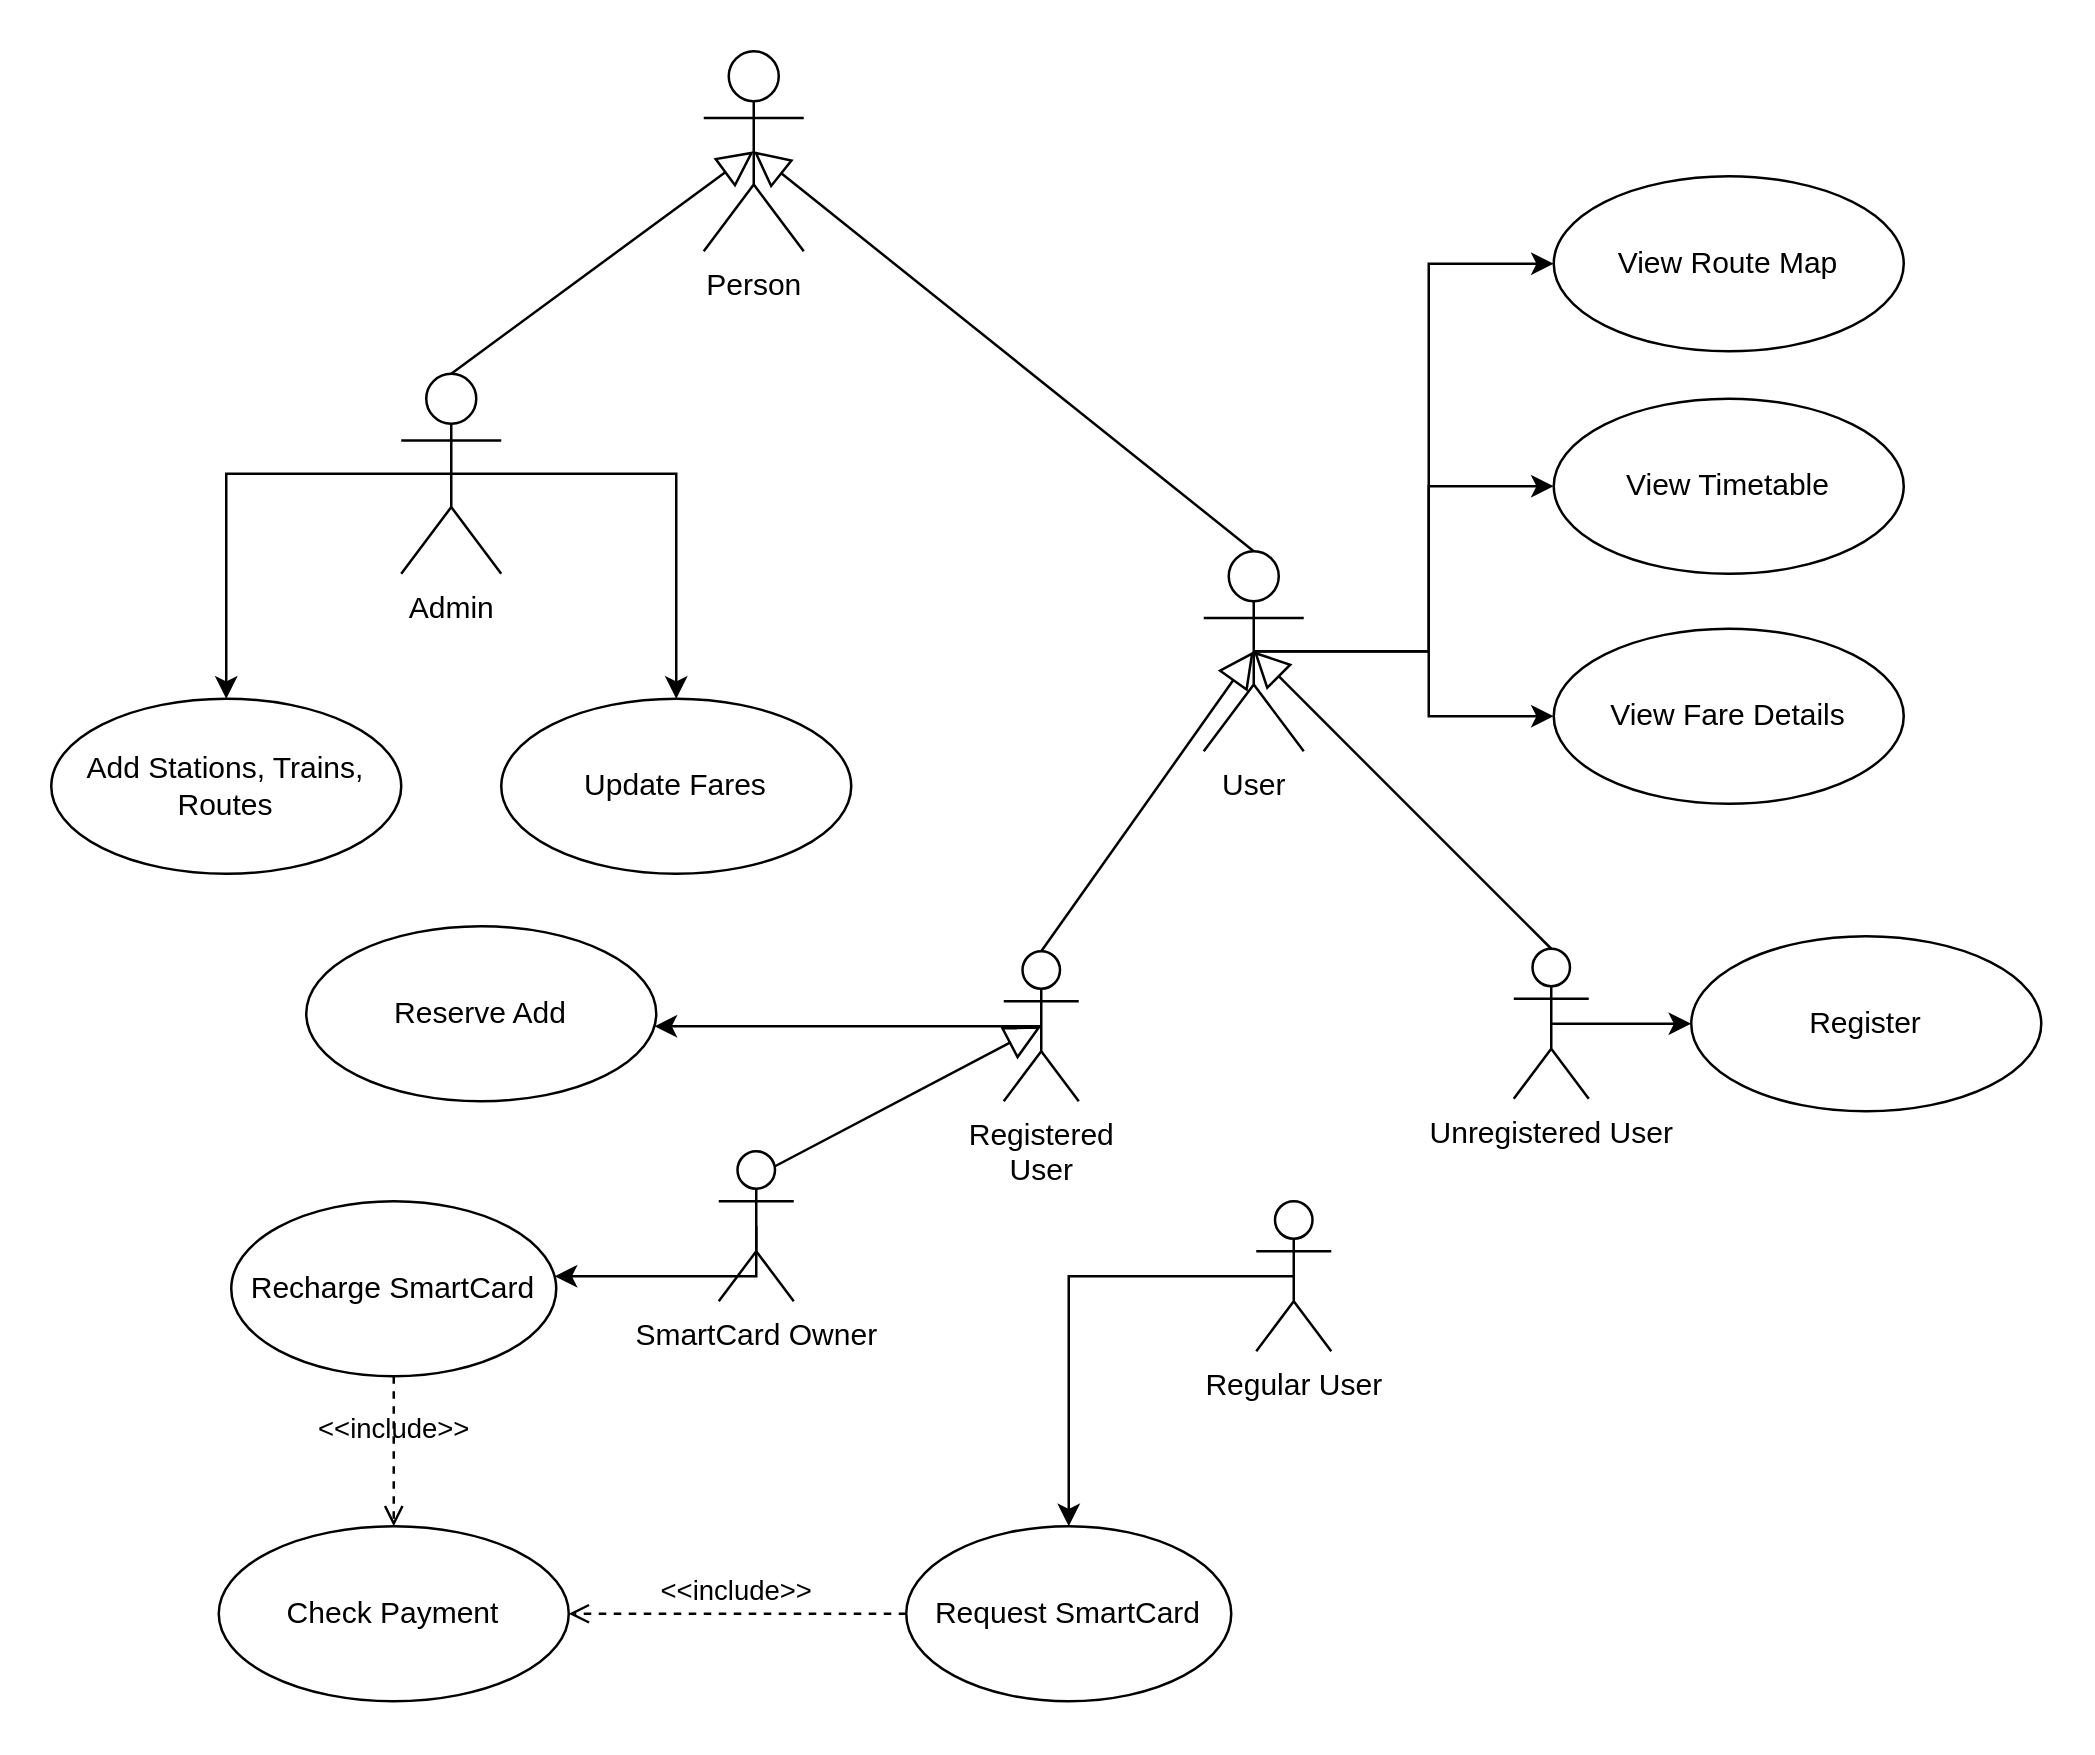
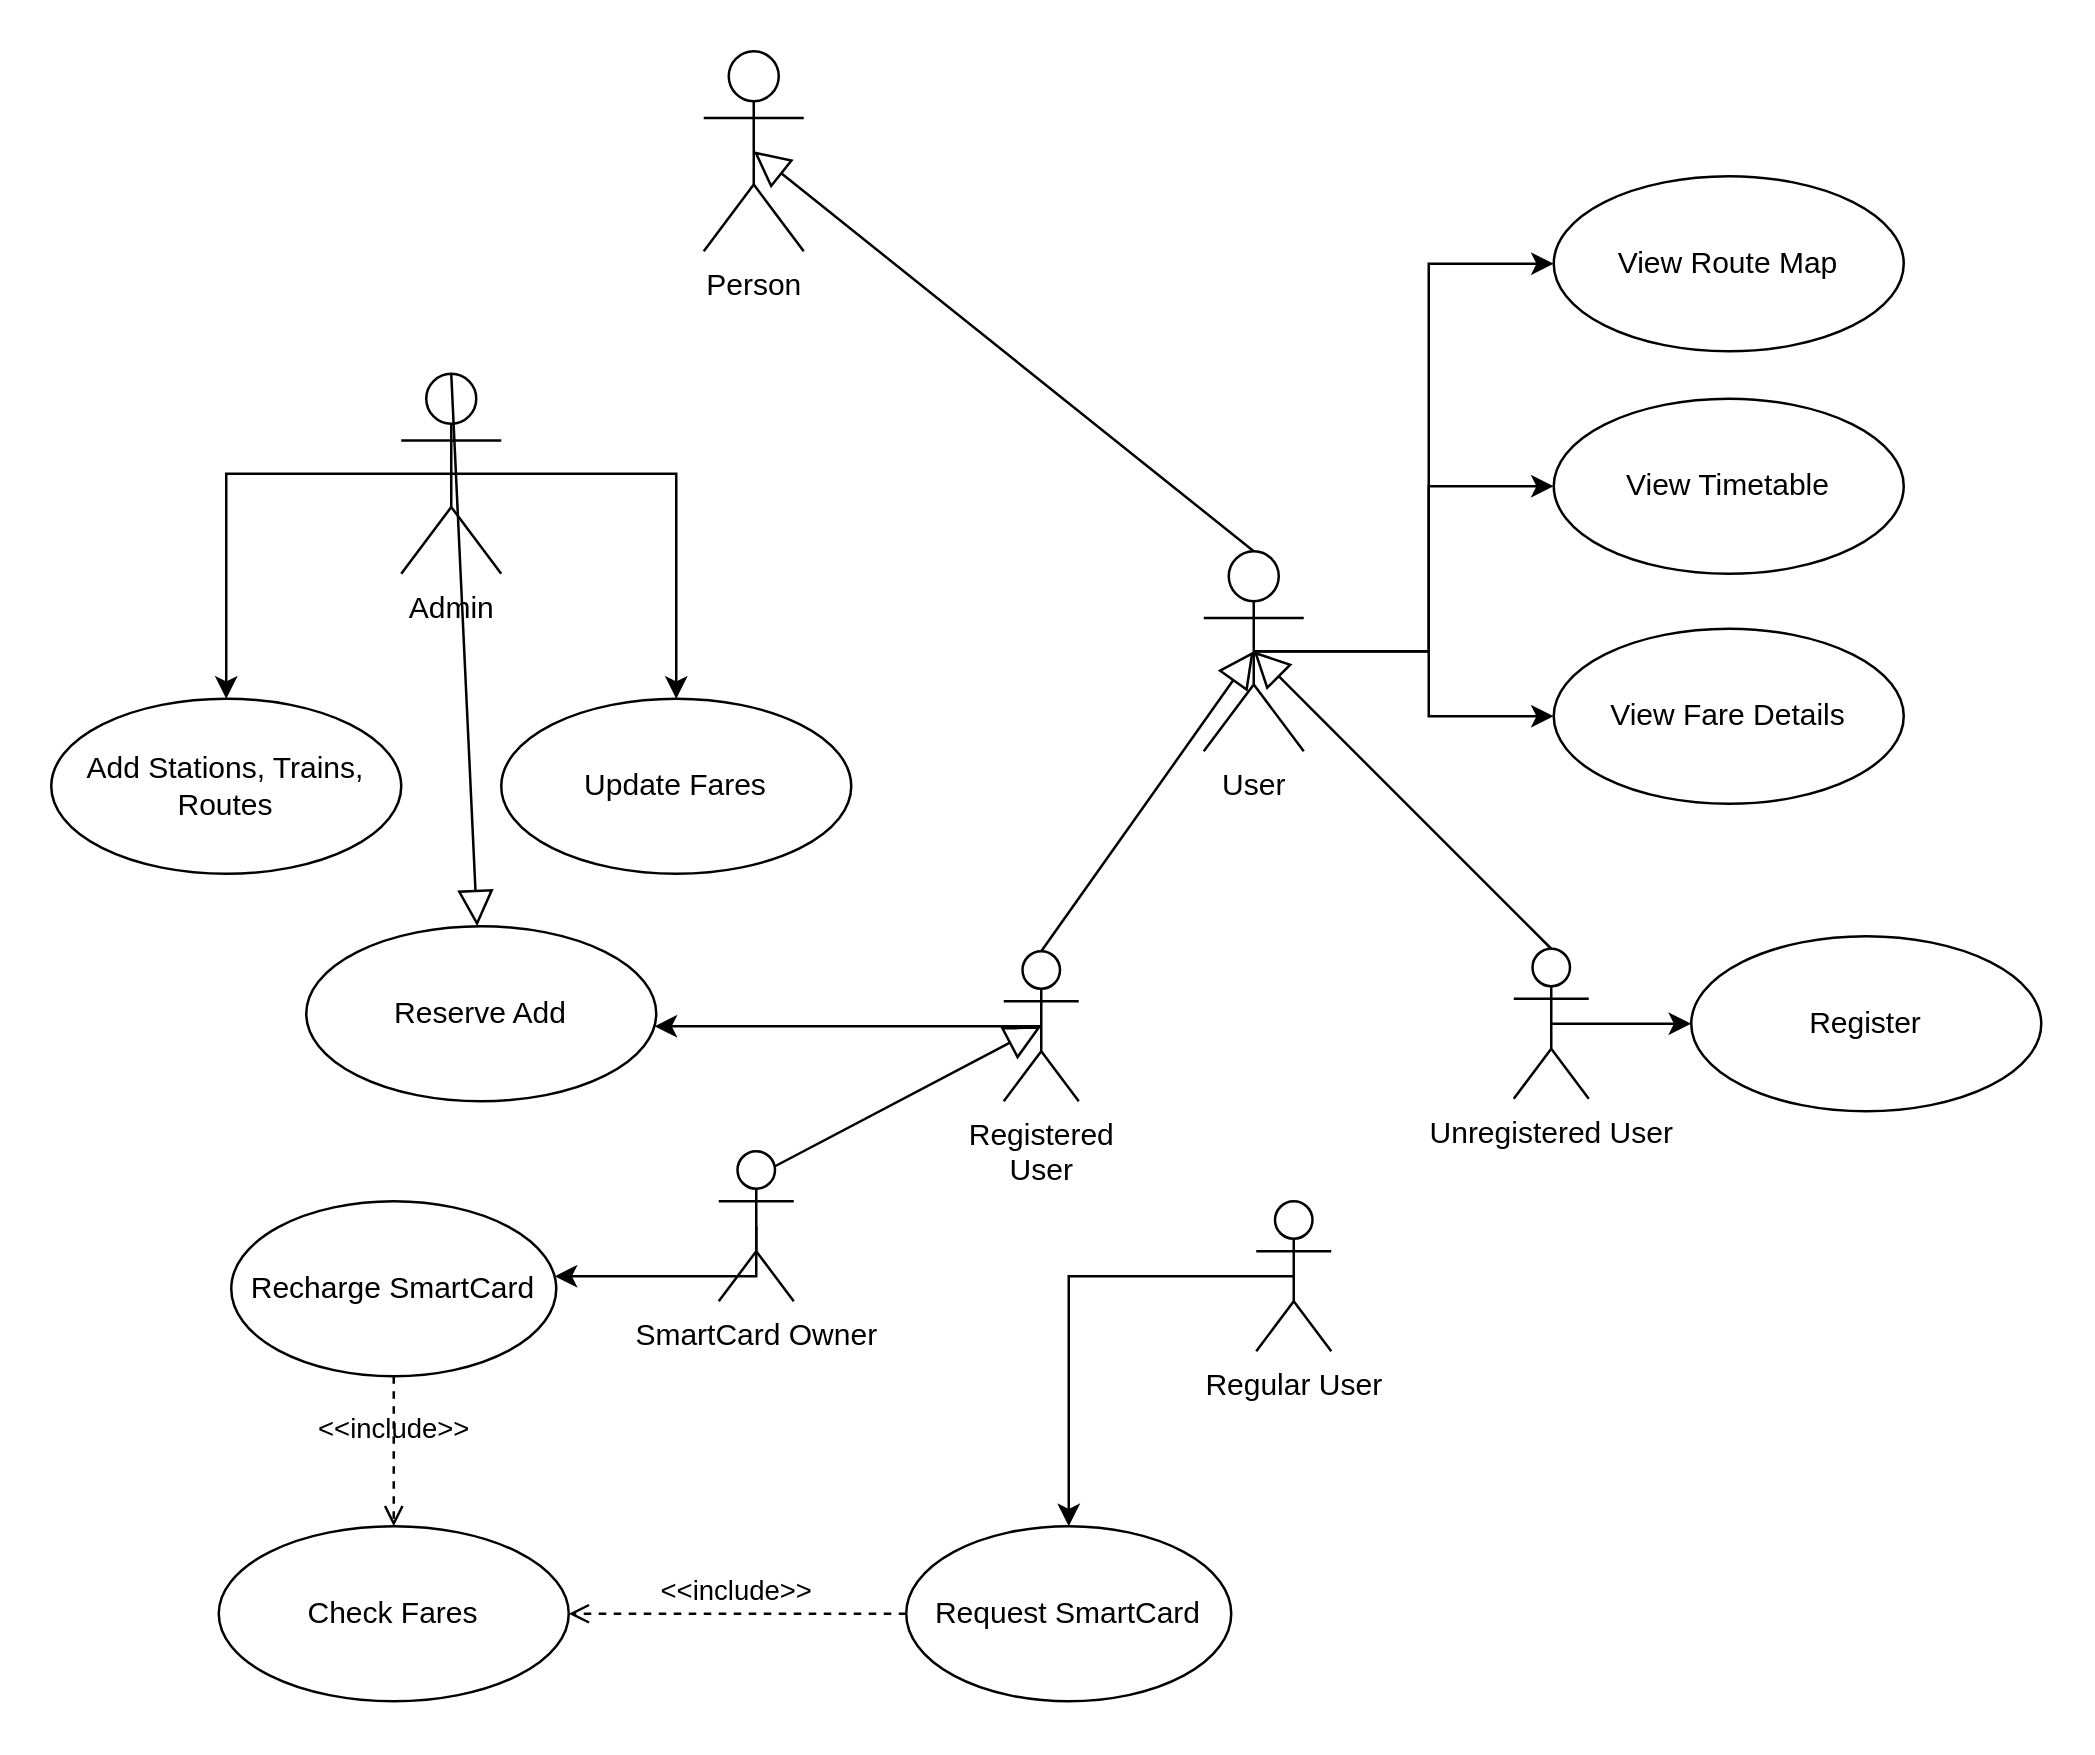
edge "Admin" -> "Person": now "Admin" -> "Reserve Add"
node "Check Payment": label "Check Payment" -> "Check Fares"
